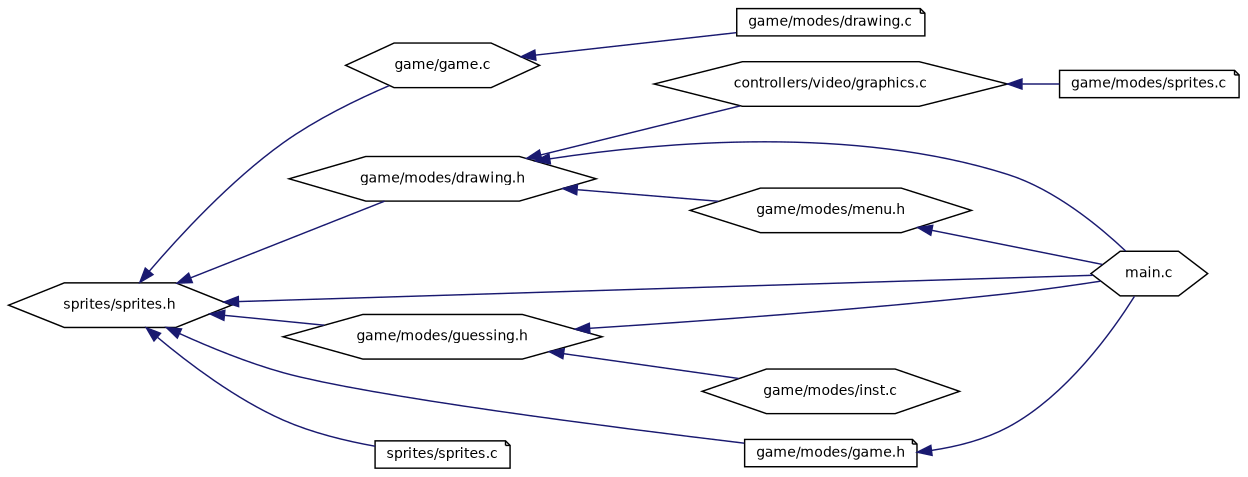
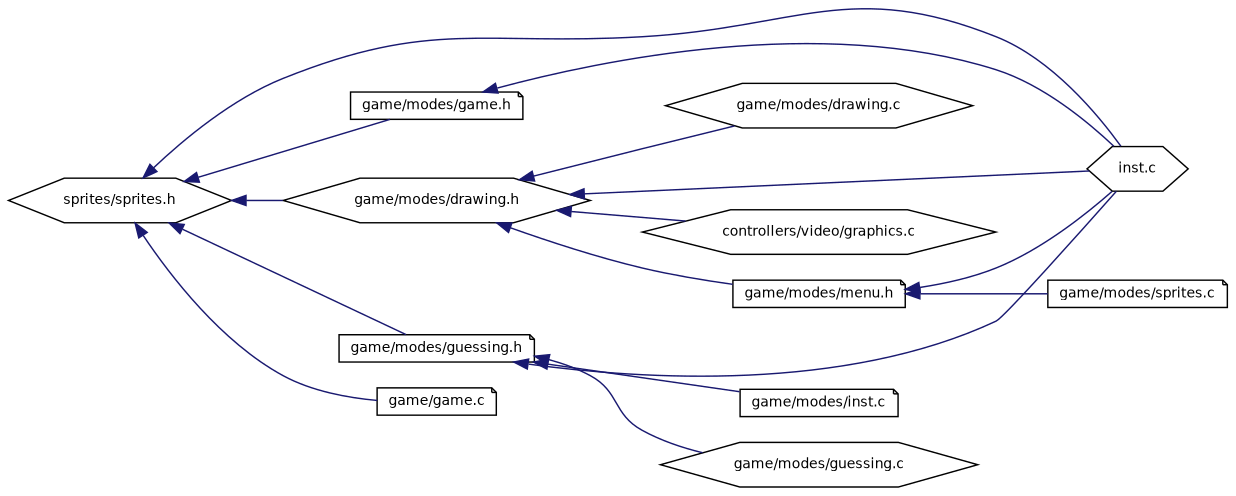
node "game/modes/drawing.c": shape note -> hexagon
edge "game/modes/drawing.c" -> "game/game.c": now "game/modes/drawing.c" -> "game/modes/drawing.h"
node "game/game.c": shape hexagon -> note
edge "game/modes/sprites.c" -> "controllers/video/graphics.c": now "game/modes/sprites.c" -> "game/modes/menu.h"
node "game/modes/menu.h": shape hexagon -> note
node "main.c": label "main.c" -> "inst.c"
node "game/modes/guessing.h": shape hexagon -> note
node "game/modes/inst.c": shape hexagon -> note
node "sprites/sprites.c": removed
node "game/modes/guessing.c": added
